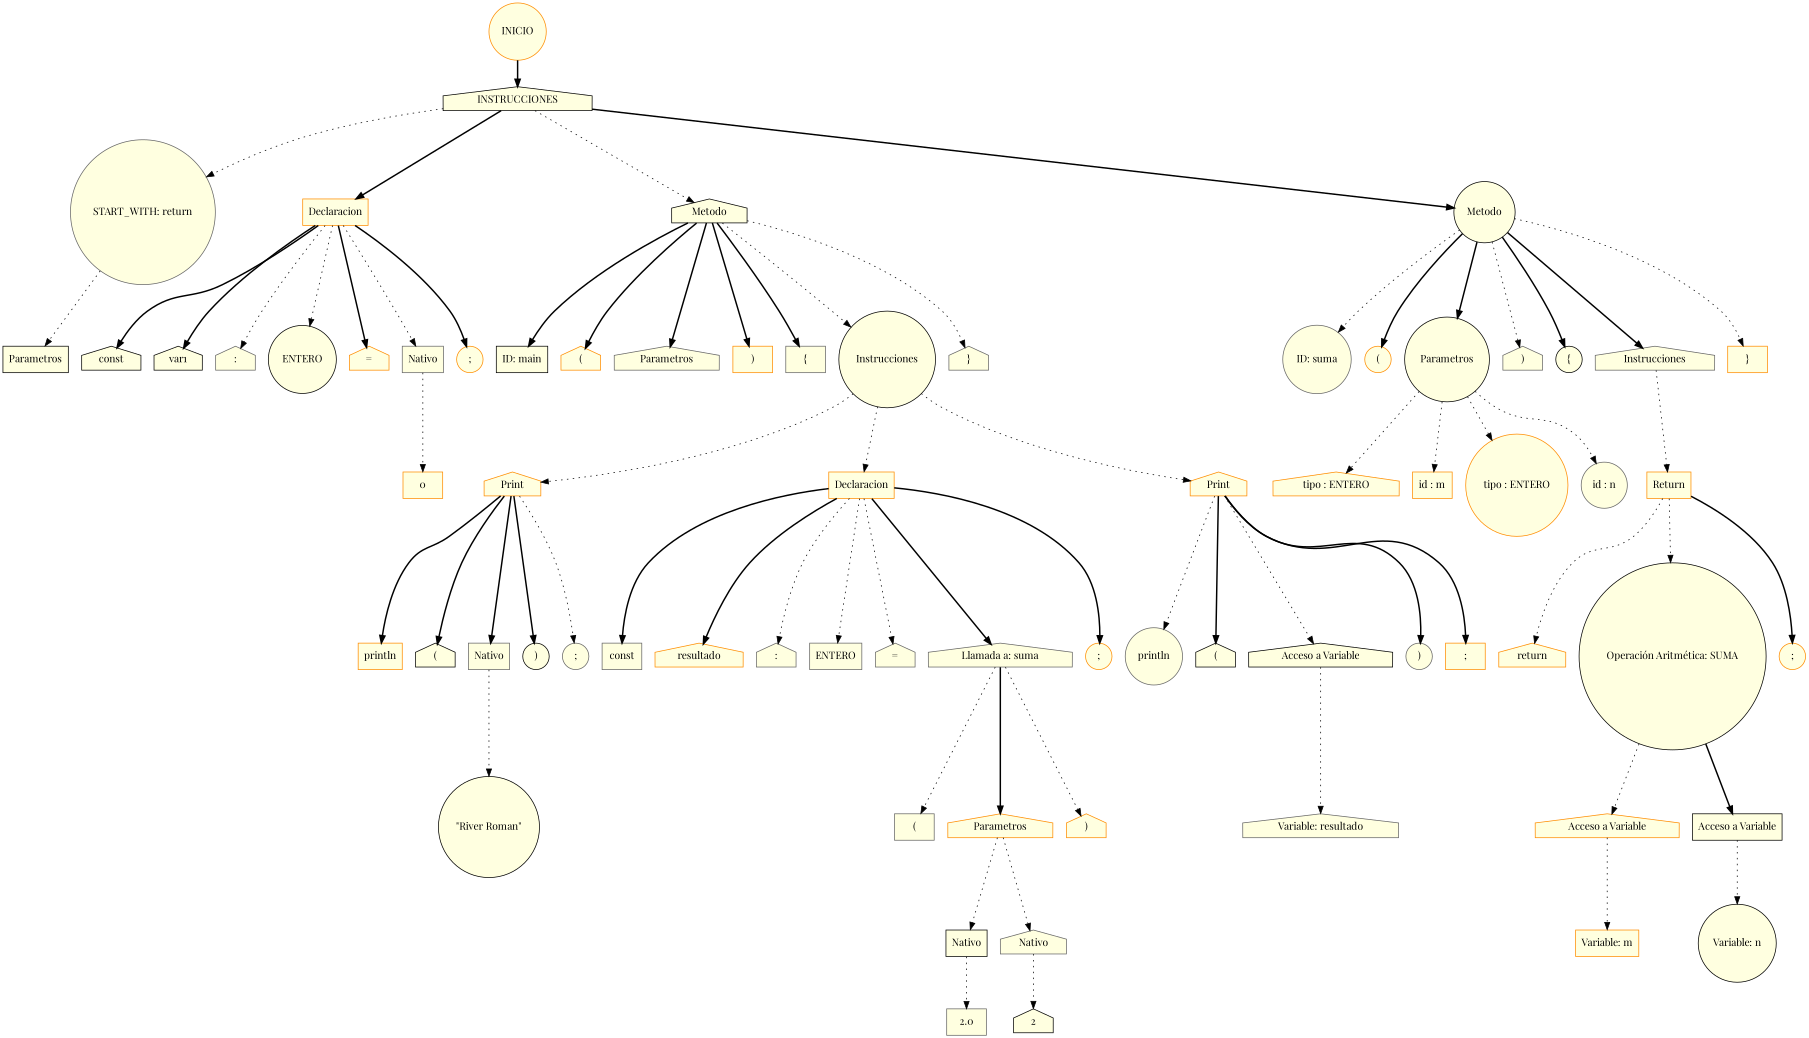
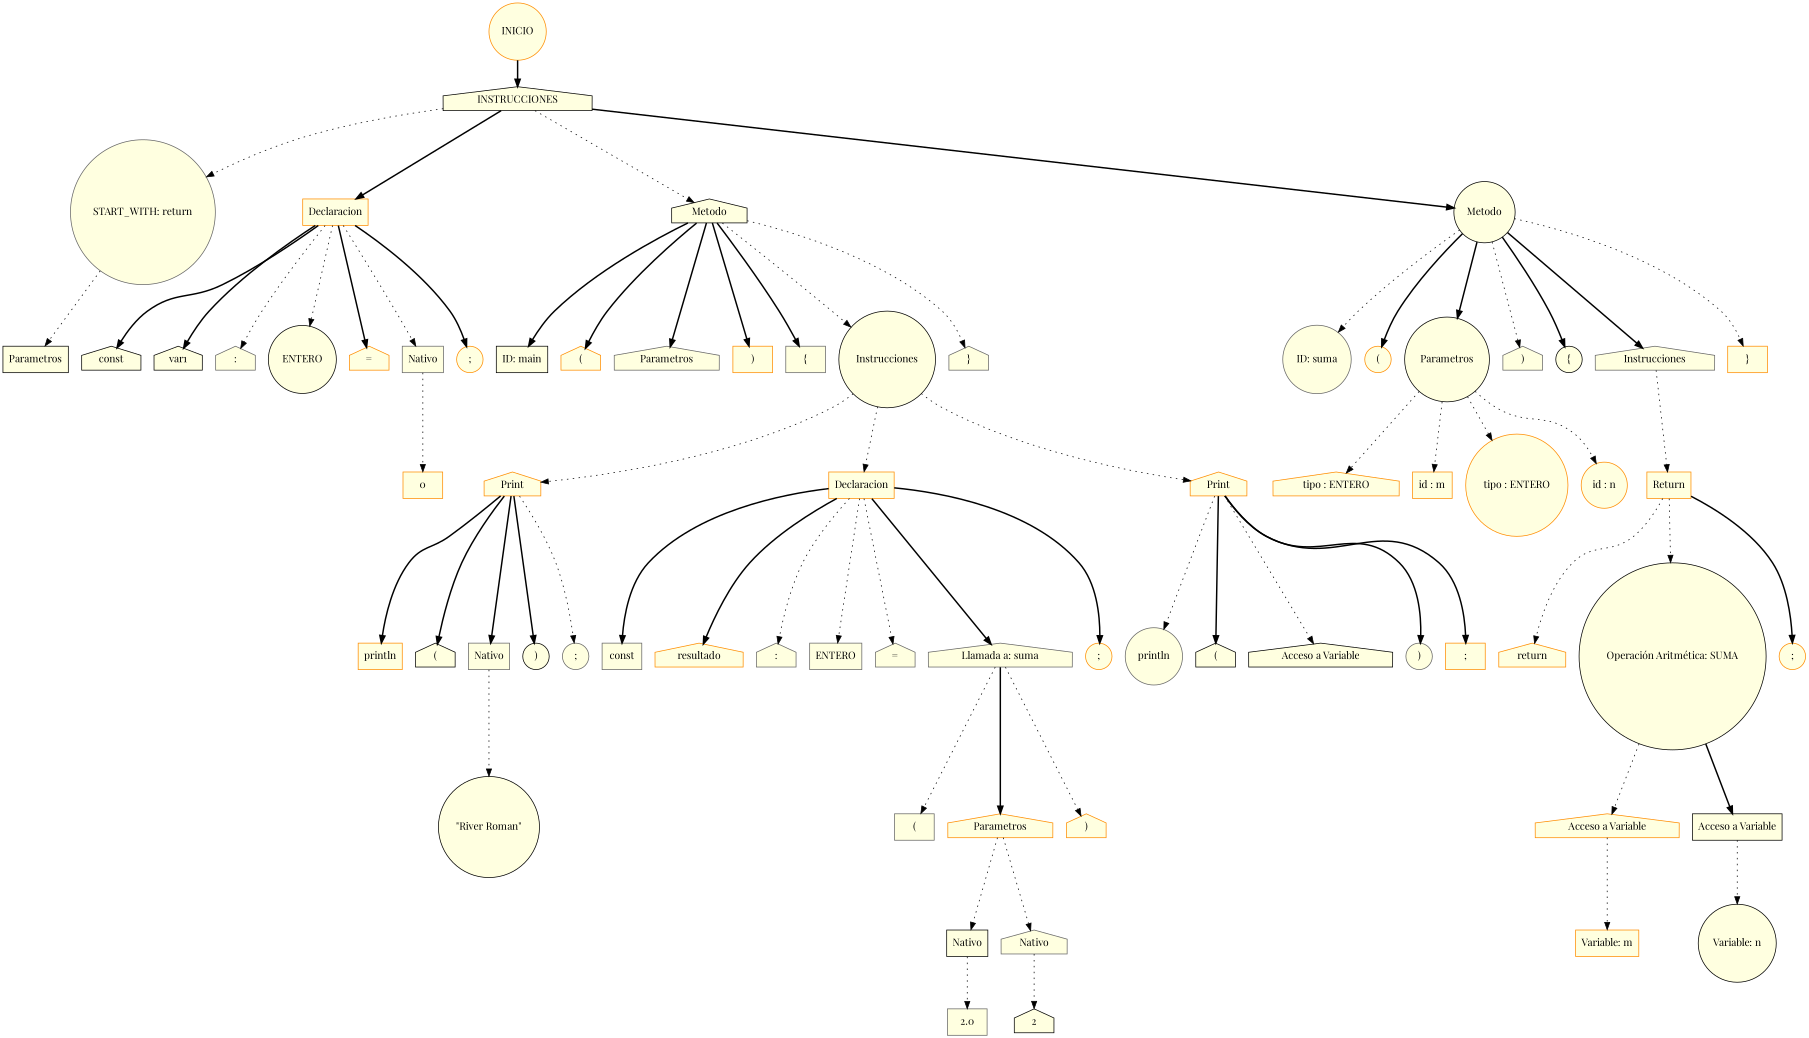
node "id : n": color gray40 -> darkorange
node "Variable: resultado": removed
